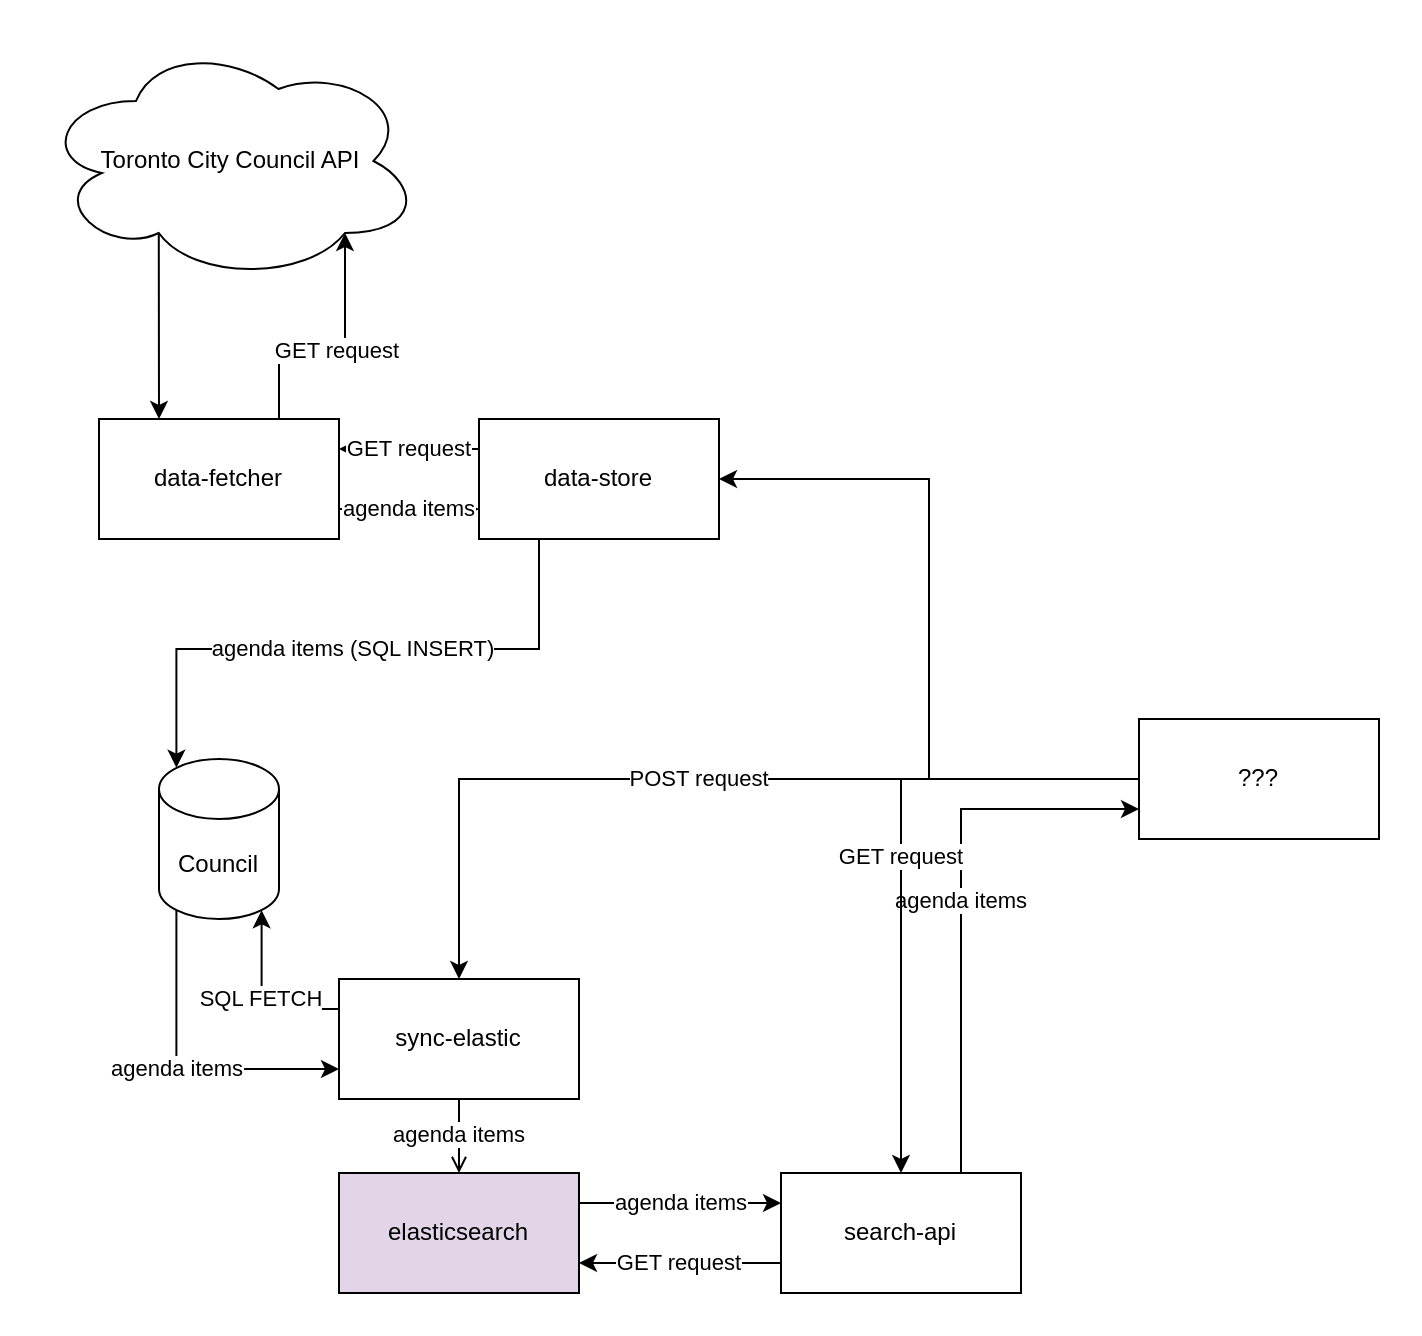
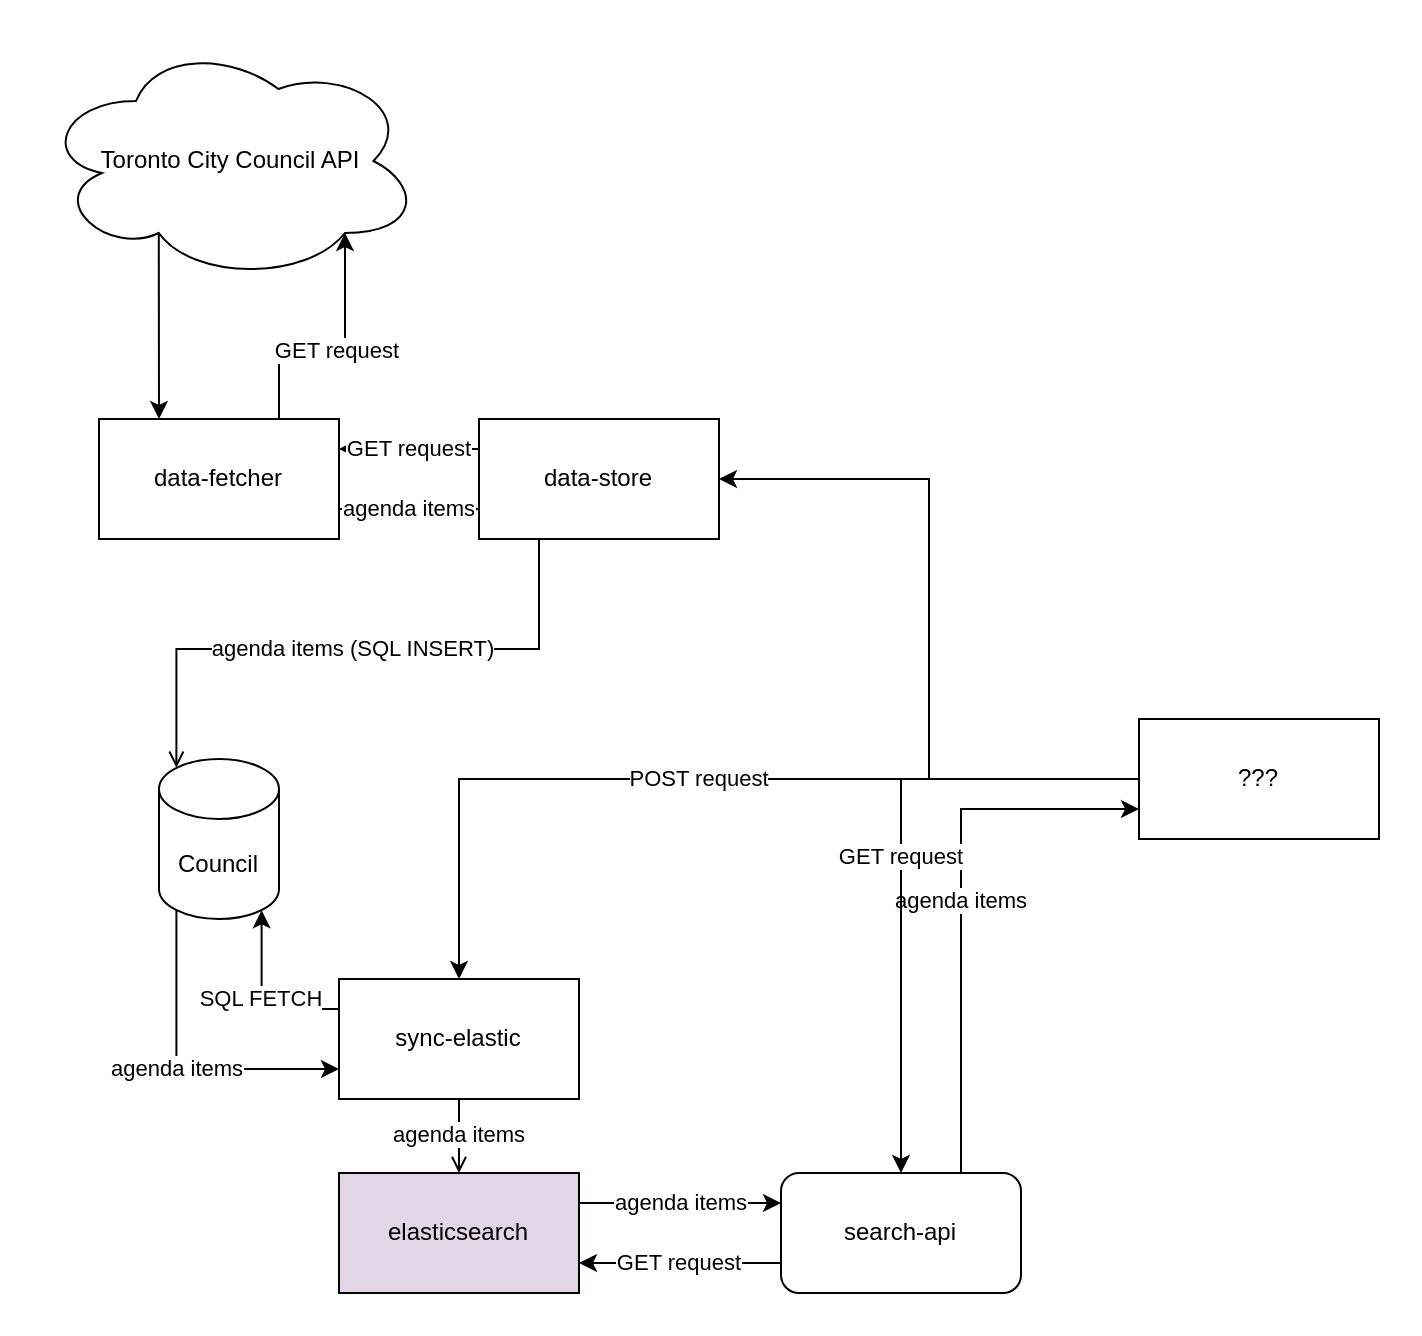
edge "data-store" -> "Council": arrowhead classic -> open
node "search-api": shape rectangle -> rounded rectangle
